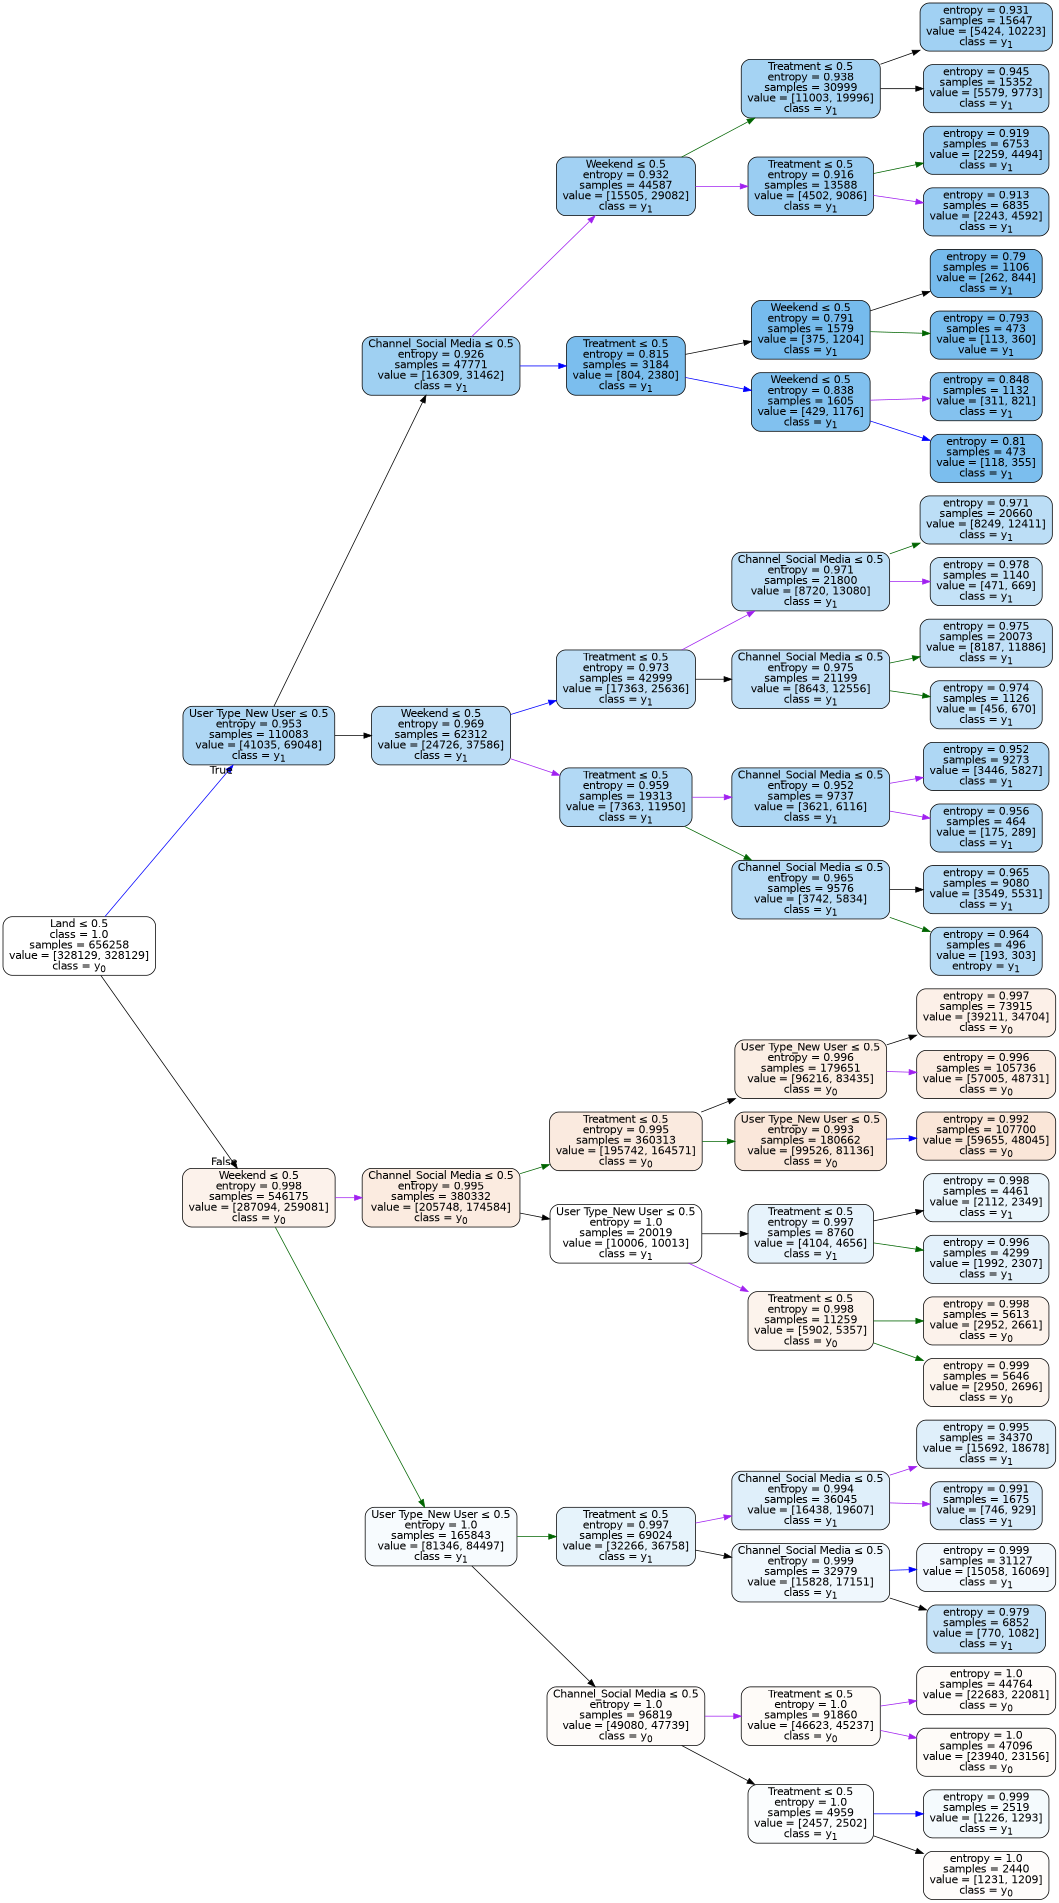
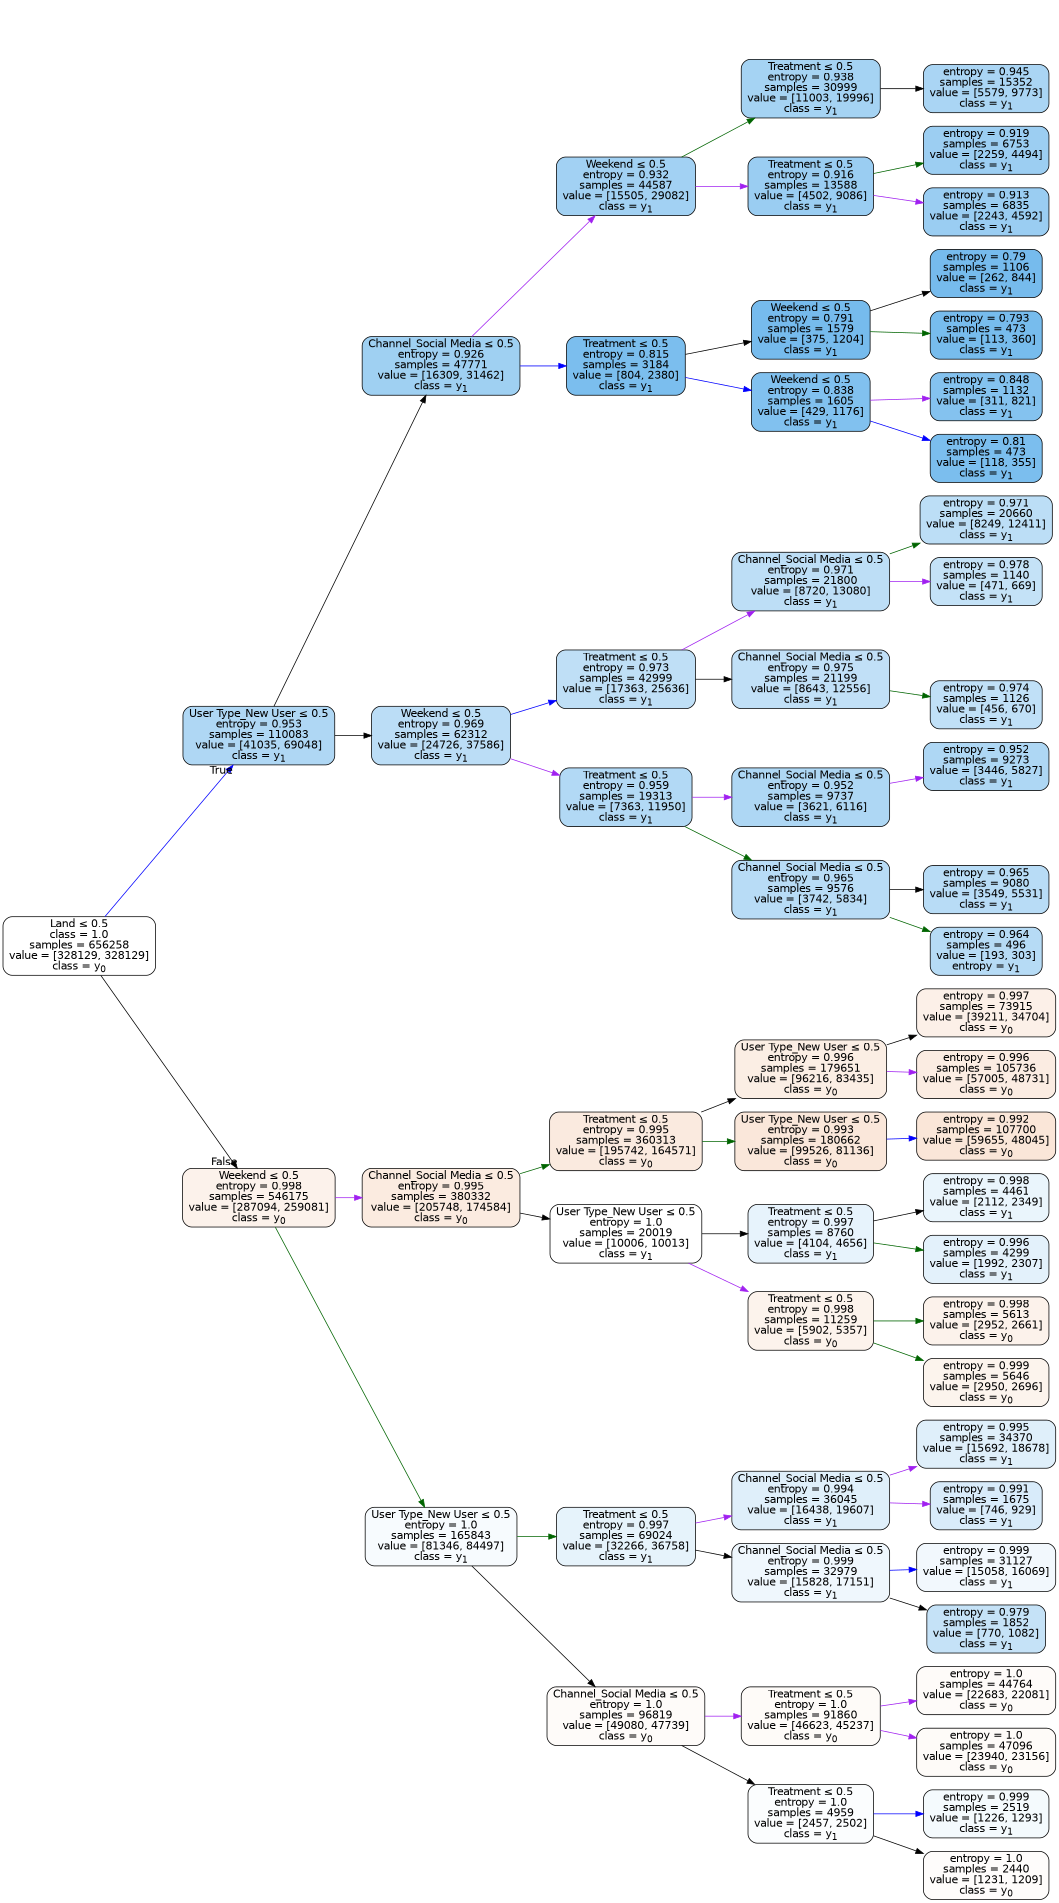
node "entropy = 0.931": removed
node "entropy = 0.793": text "value = y" -> "class = y"
node "entropy = 0.975": removed
node "entropy = 0.956": removed
node "entropy = 0.979": text "samples = 6852" -> "samples = 1852"
